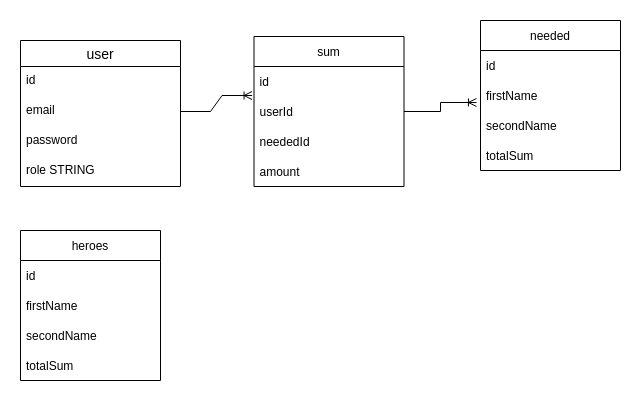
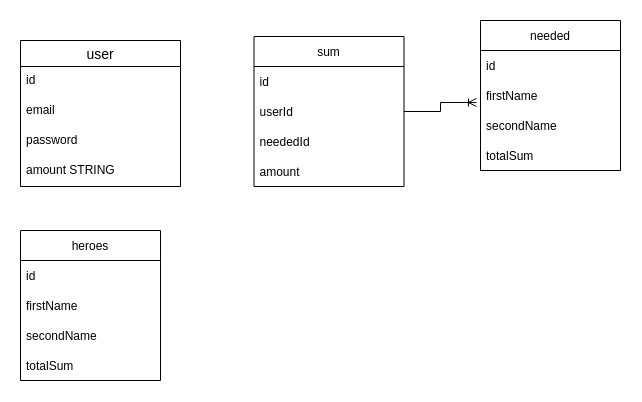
edge "email" -> "userId": removed
node "role STRING": label "role STRING" -> "amount STRING"
